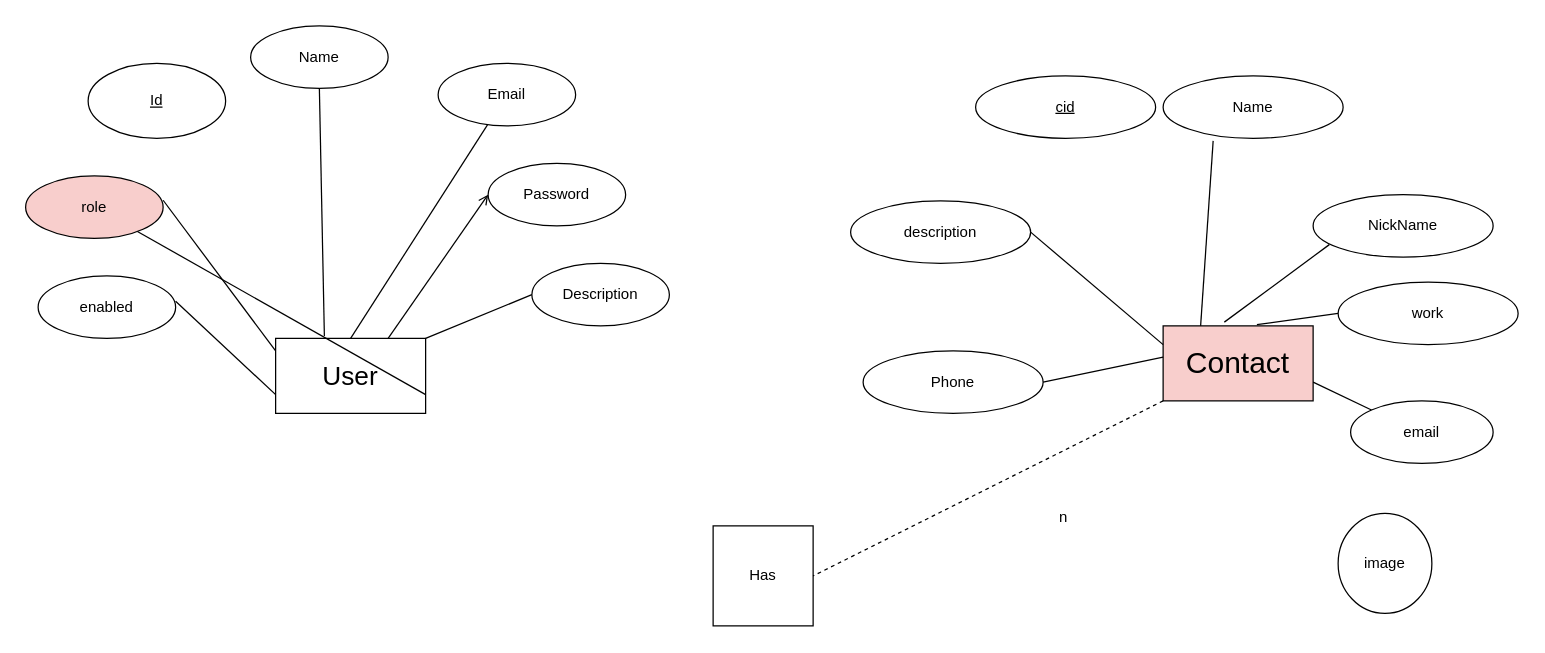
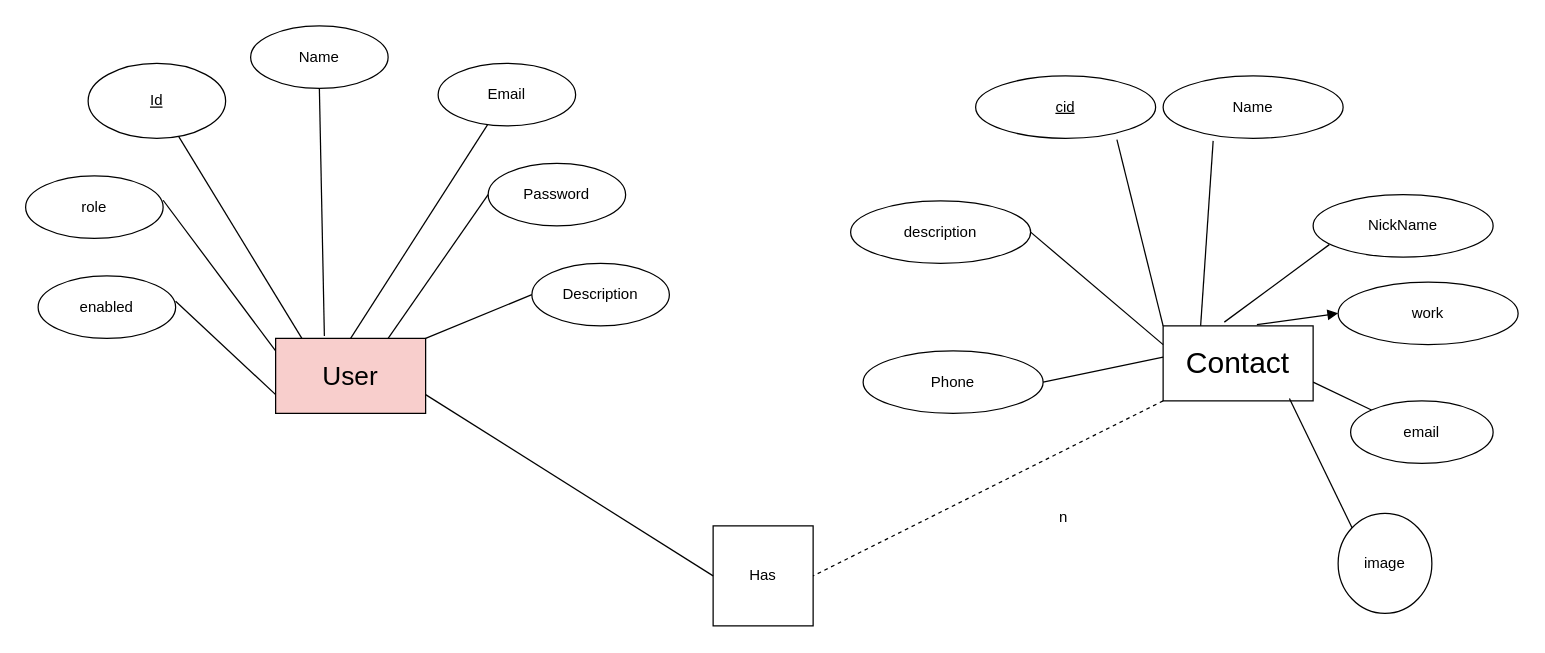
edge "User" -> "Password": arrowhead open -> none
node "role": fillcolor #f8cecc -> #ffffff
edge "Id" -- "User": added
edge "cid" -- "Contact": added
edge "work" -- "Contact": arrowhead none -> block
edge "role" -- "User": now "Has" -- "User"
node "Contact": fillcolor #f8cecc -> #ffffff
node "User": fillcolor #ffffff -> #f8cecc
edge "Contact" -- "image": added
